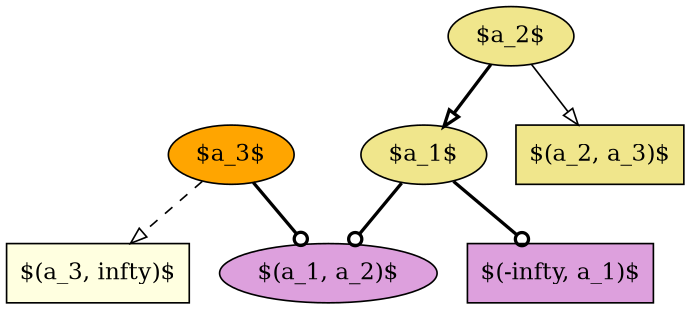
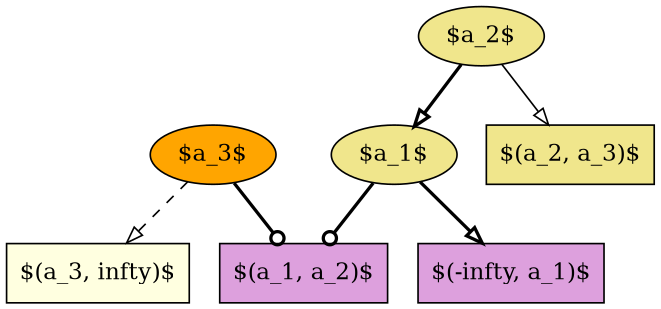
edge "$a_1$" -> "$(-infty, a_1)$": arrowhead odot -> onormal
node "$(a_1, a_2)$": shape ellipse -> box
